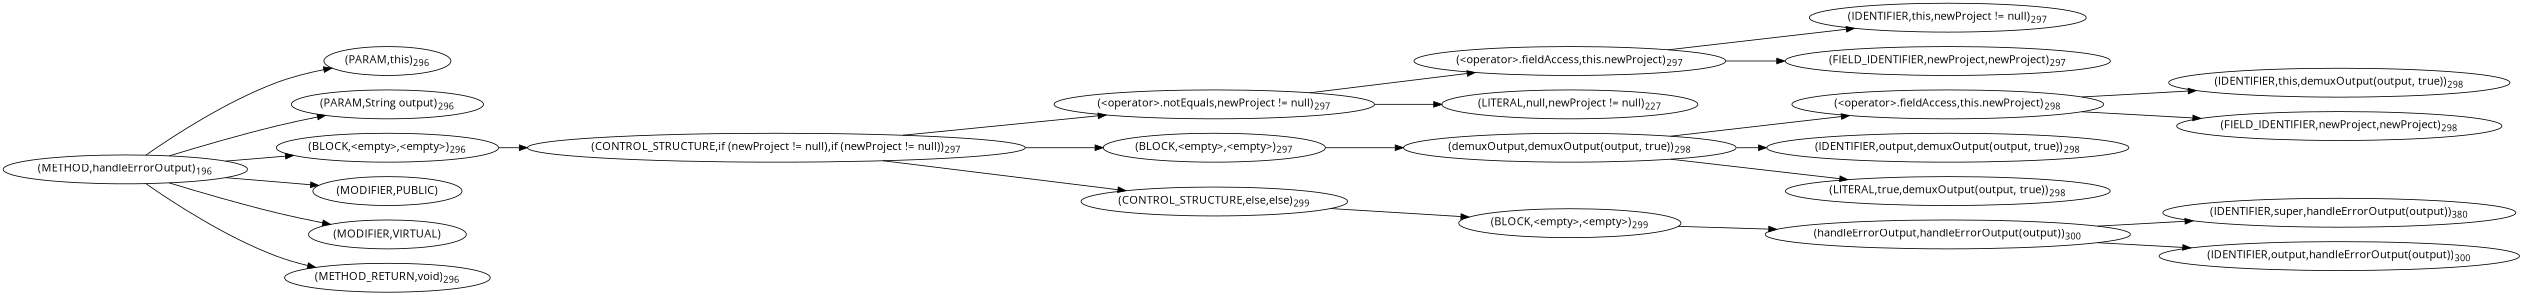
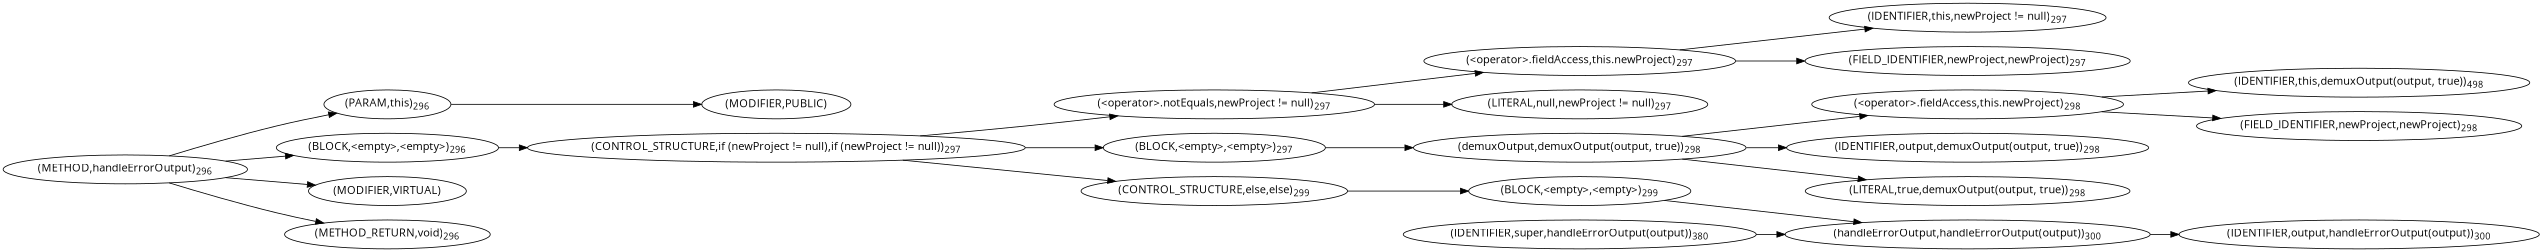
node "(IDENTIFIER,this,demuxOutput(output, true))": text "298" -> "498"
node "(LITERAL,null,newProject != null)": text "227" -> "297"
node "(PARAM,String output)": removed
node "(METHOD,handleErrorOutput)": text "196" -> "296"
edge "(METHOD,handleErrorOutput)" -> "(MODIFIER,PUBLIC)": now "(PARAM,this)" -> "(MODIFIER,PUBLIC)"
edge "(handleErrorOutput,handleErrorOutput(output))" -> "(IDENTIFIER,super,handleErrorOutput(output))": reversed
